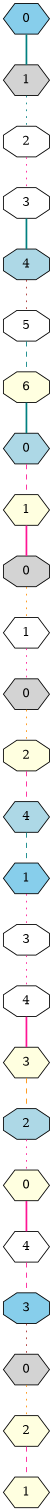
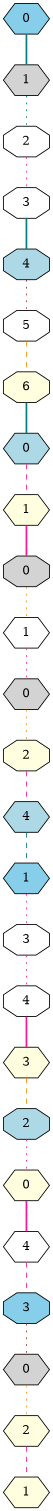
edge "5" -- "6": color teal -> darkorange
